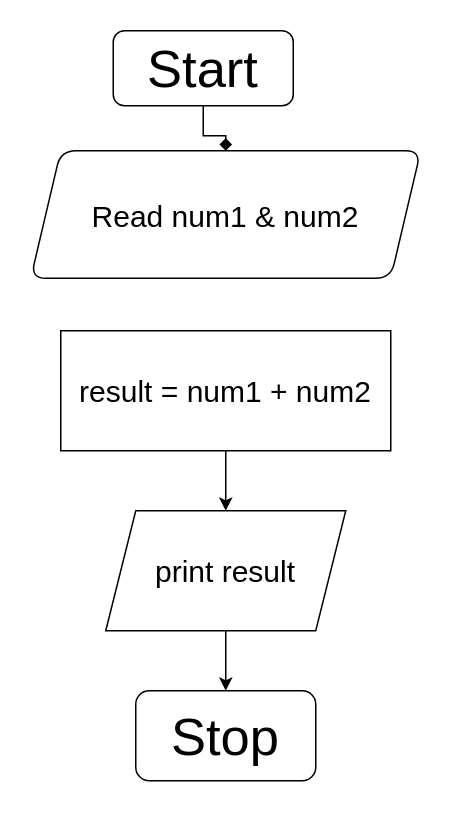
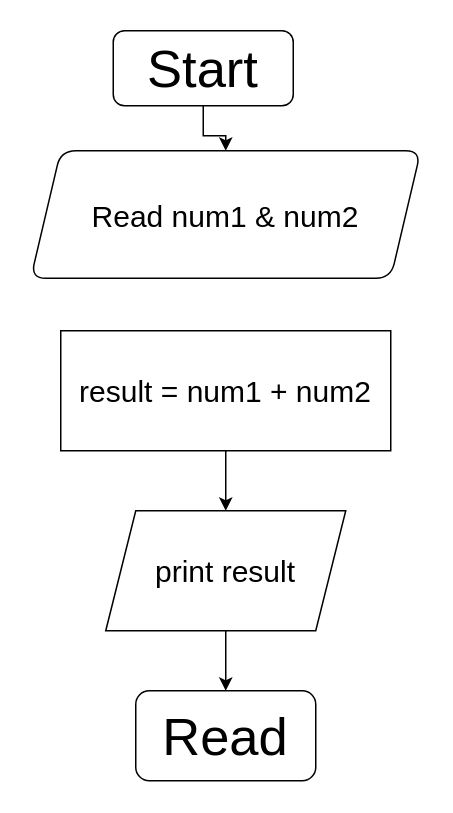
edge "Start" -> "Read num1 & num2": arrowhead diamond -> classic
node "Stop": label "Stop" -> "Read"
